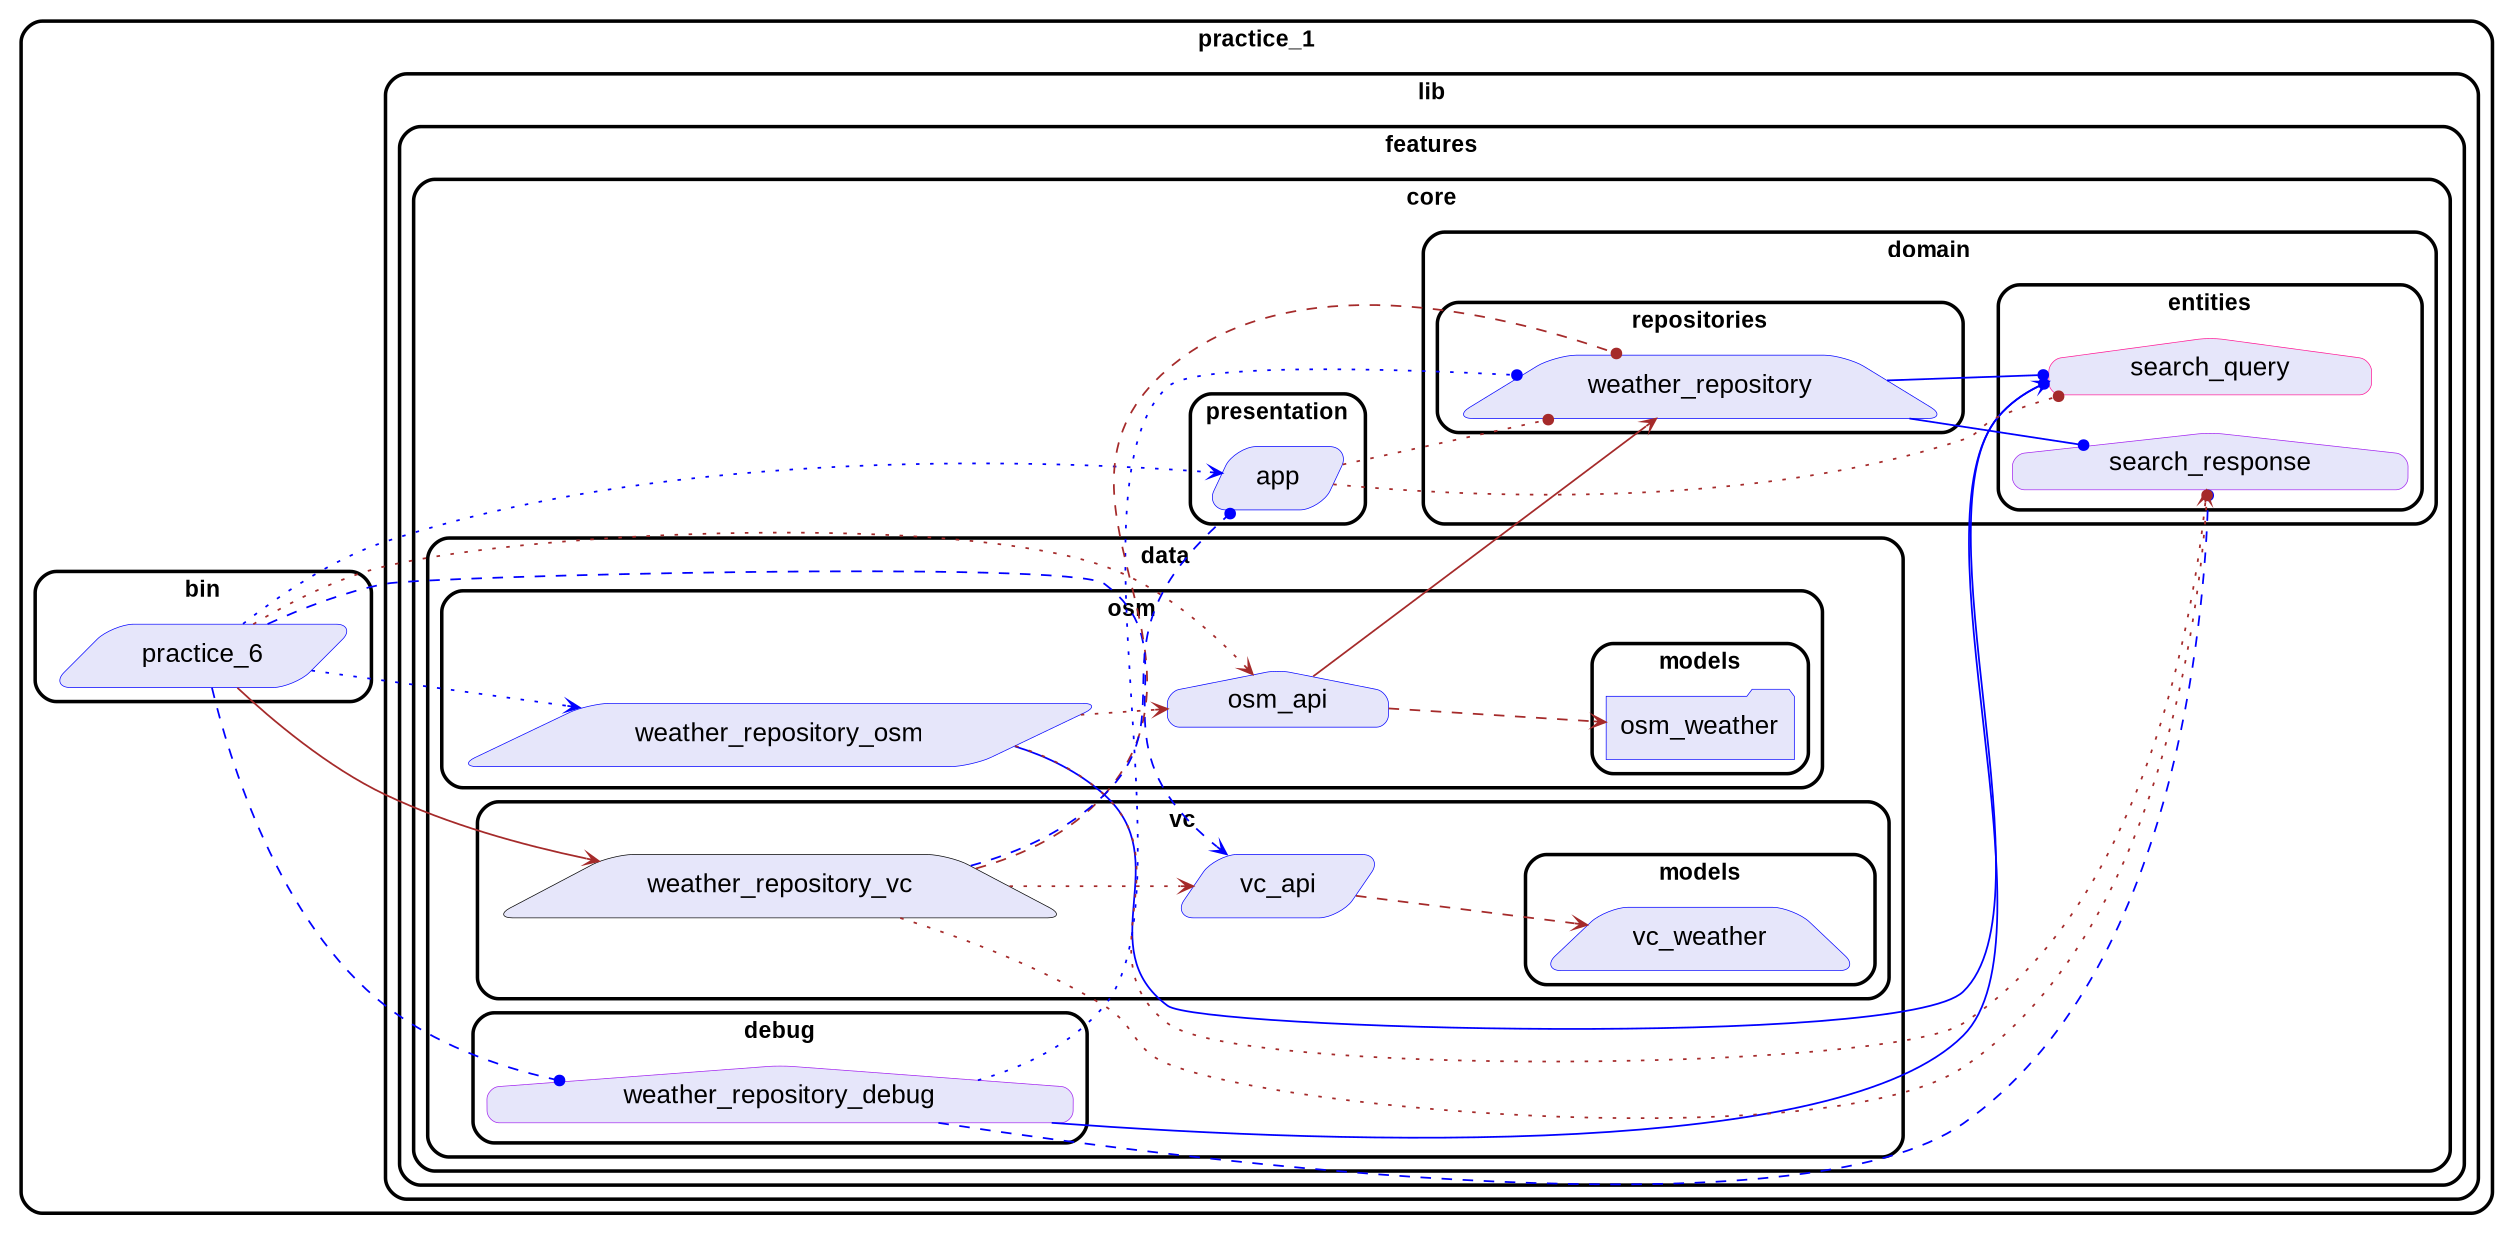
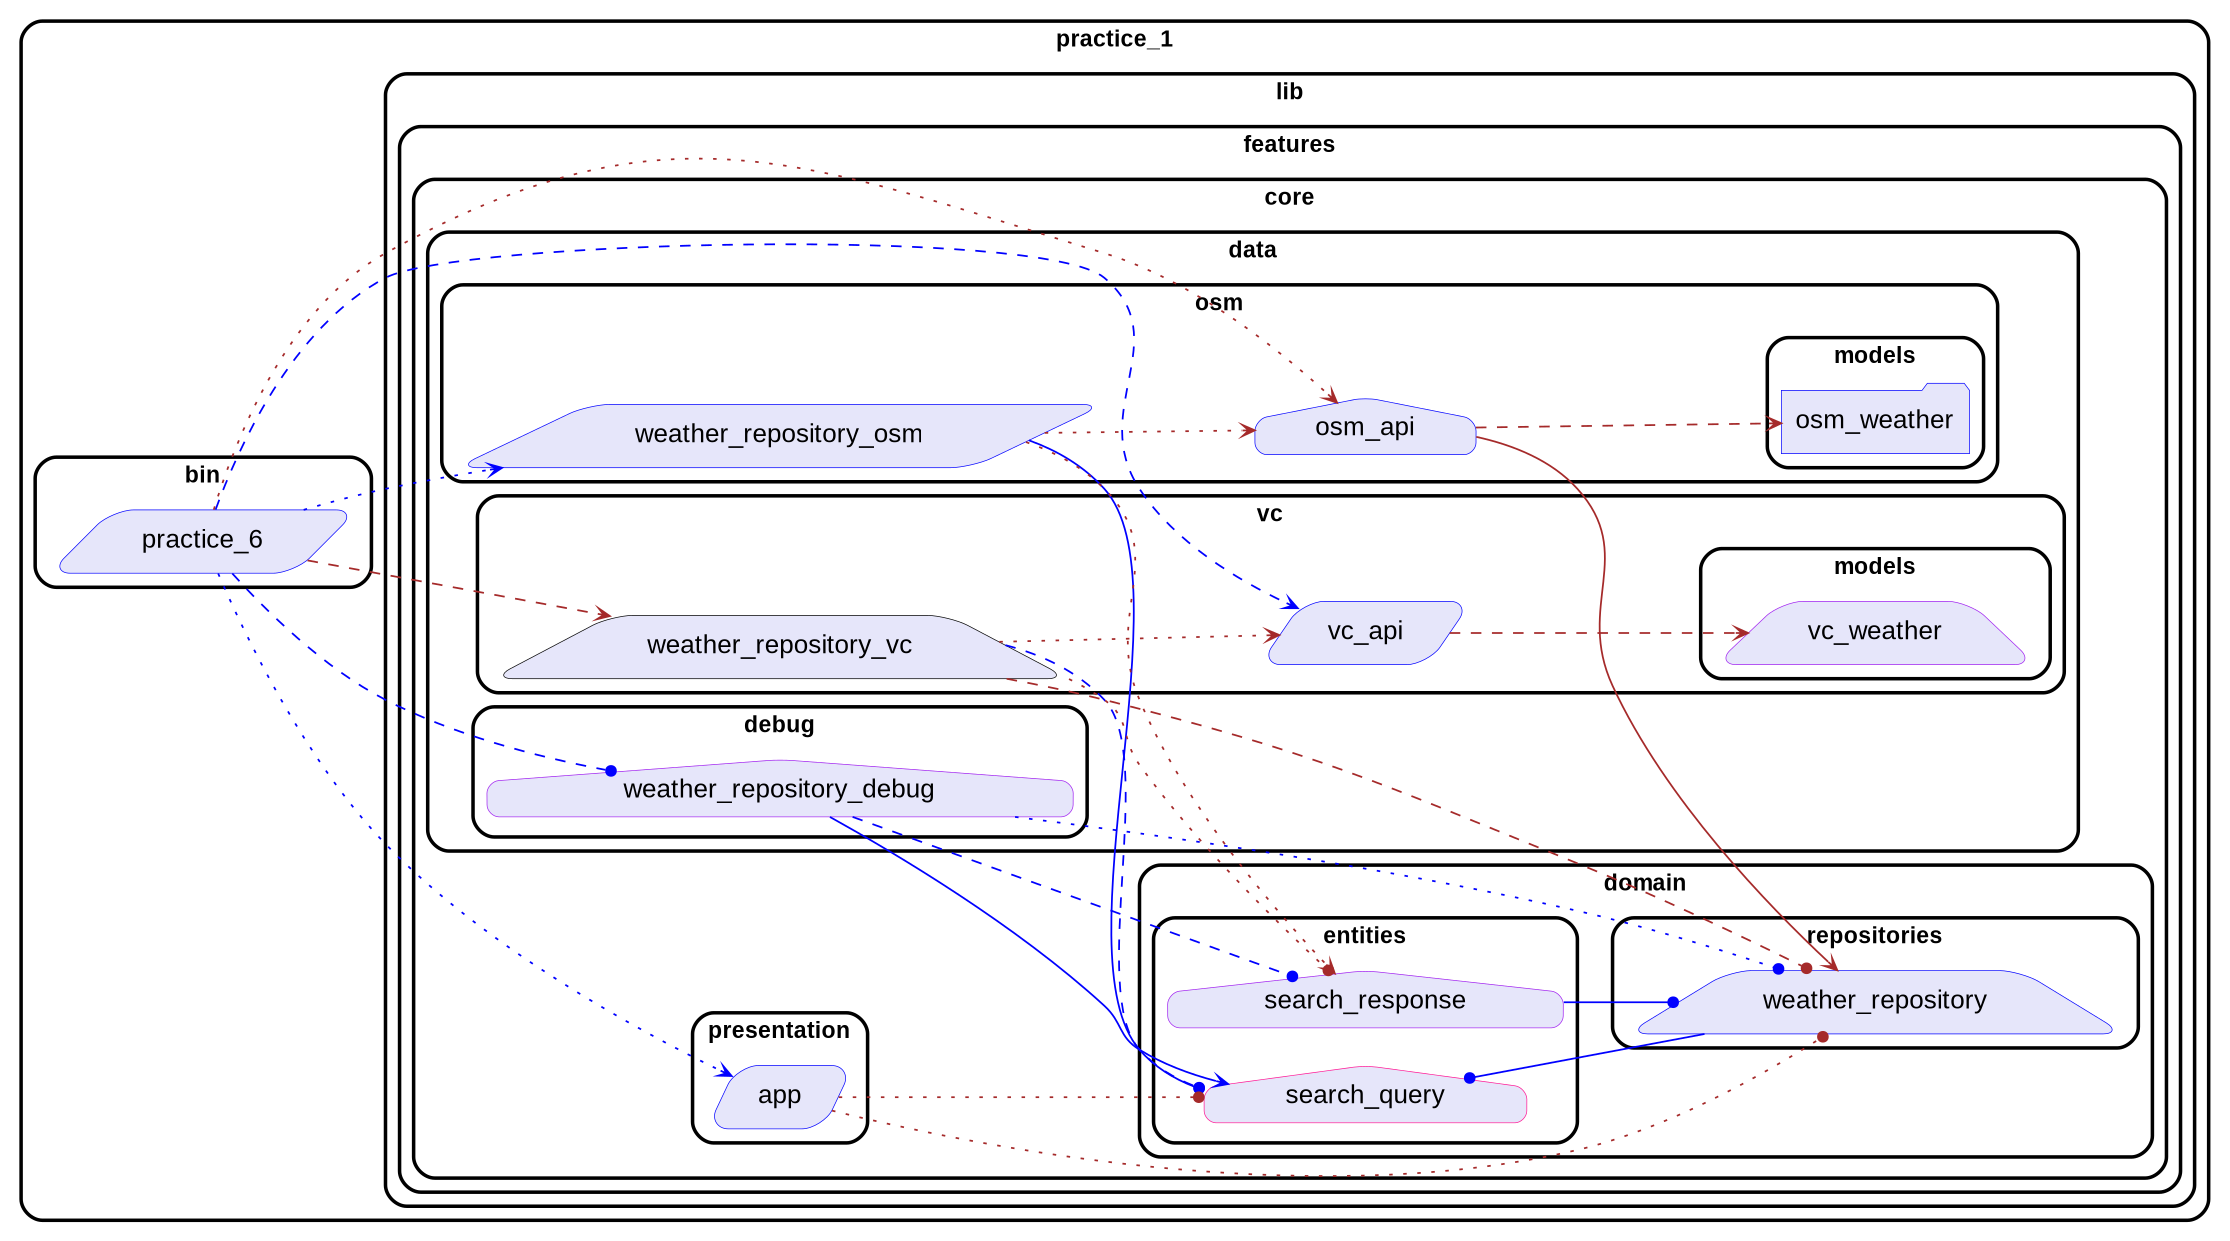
edge "weather_repository" -> "search_response": reversed
edge "weather_repository_vc" -> "app": now "weather_repository_vc" -> "search_query"
edge "practice_6" -> "weather_repository_vc": style bold -> dashed
node "vc_weather": color blue -> purple
